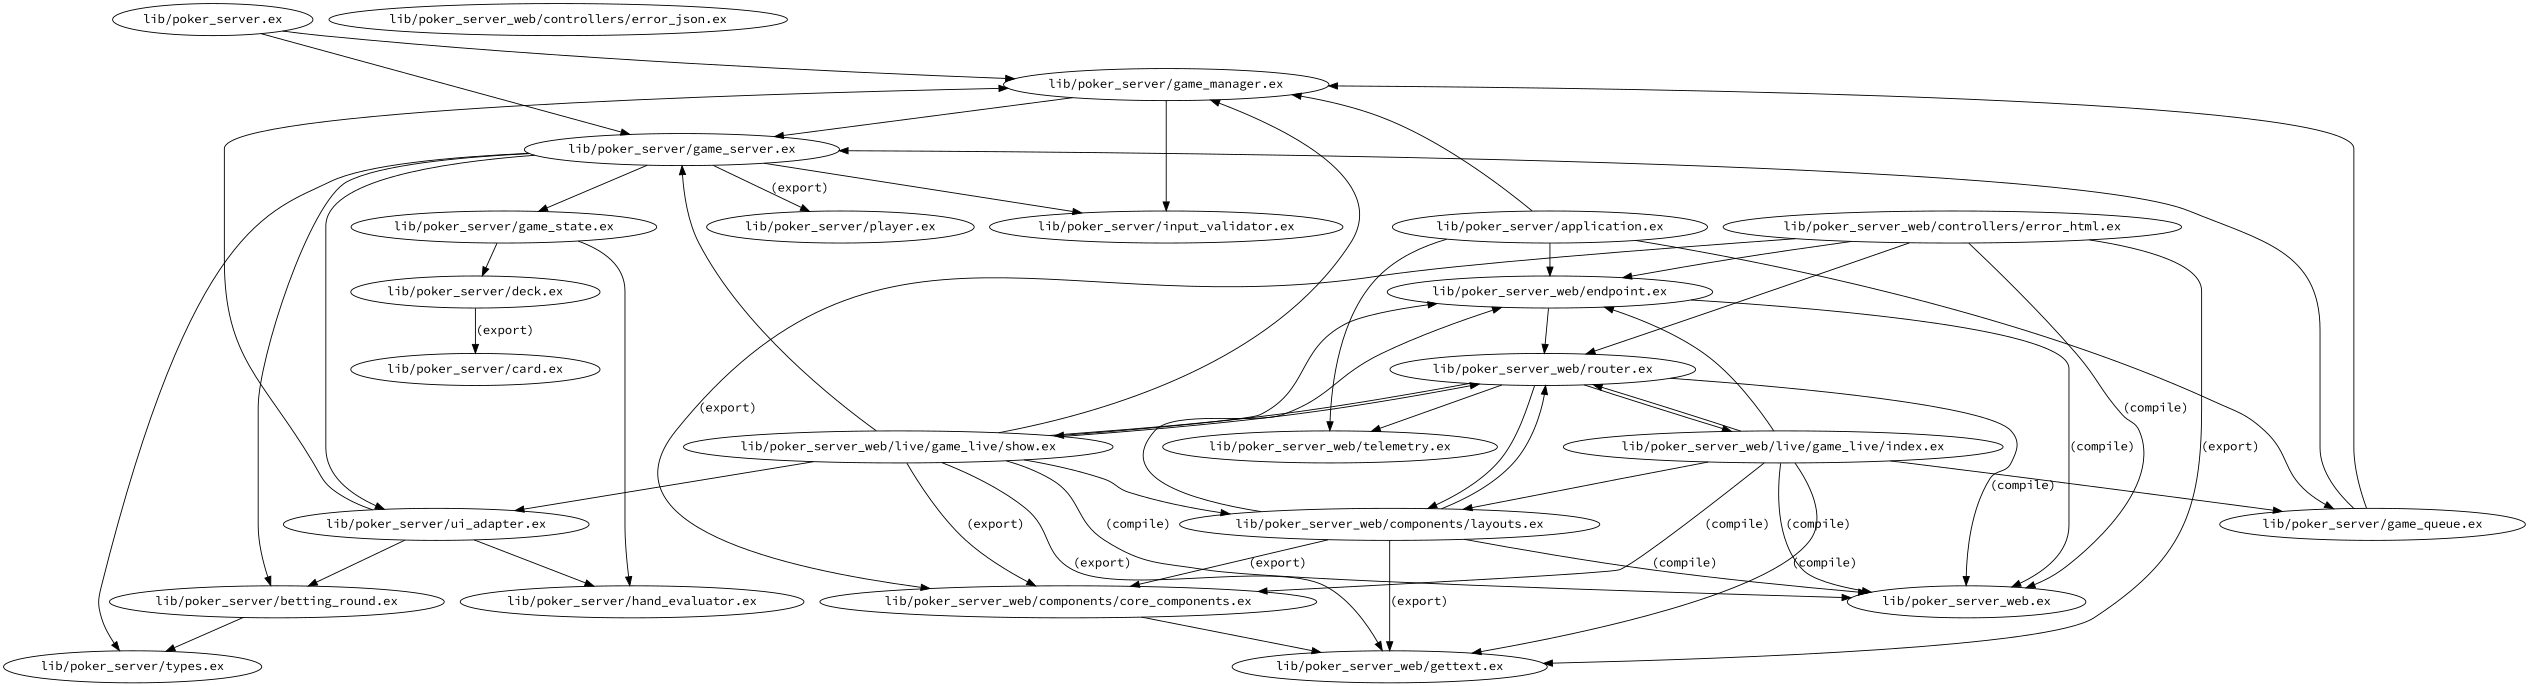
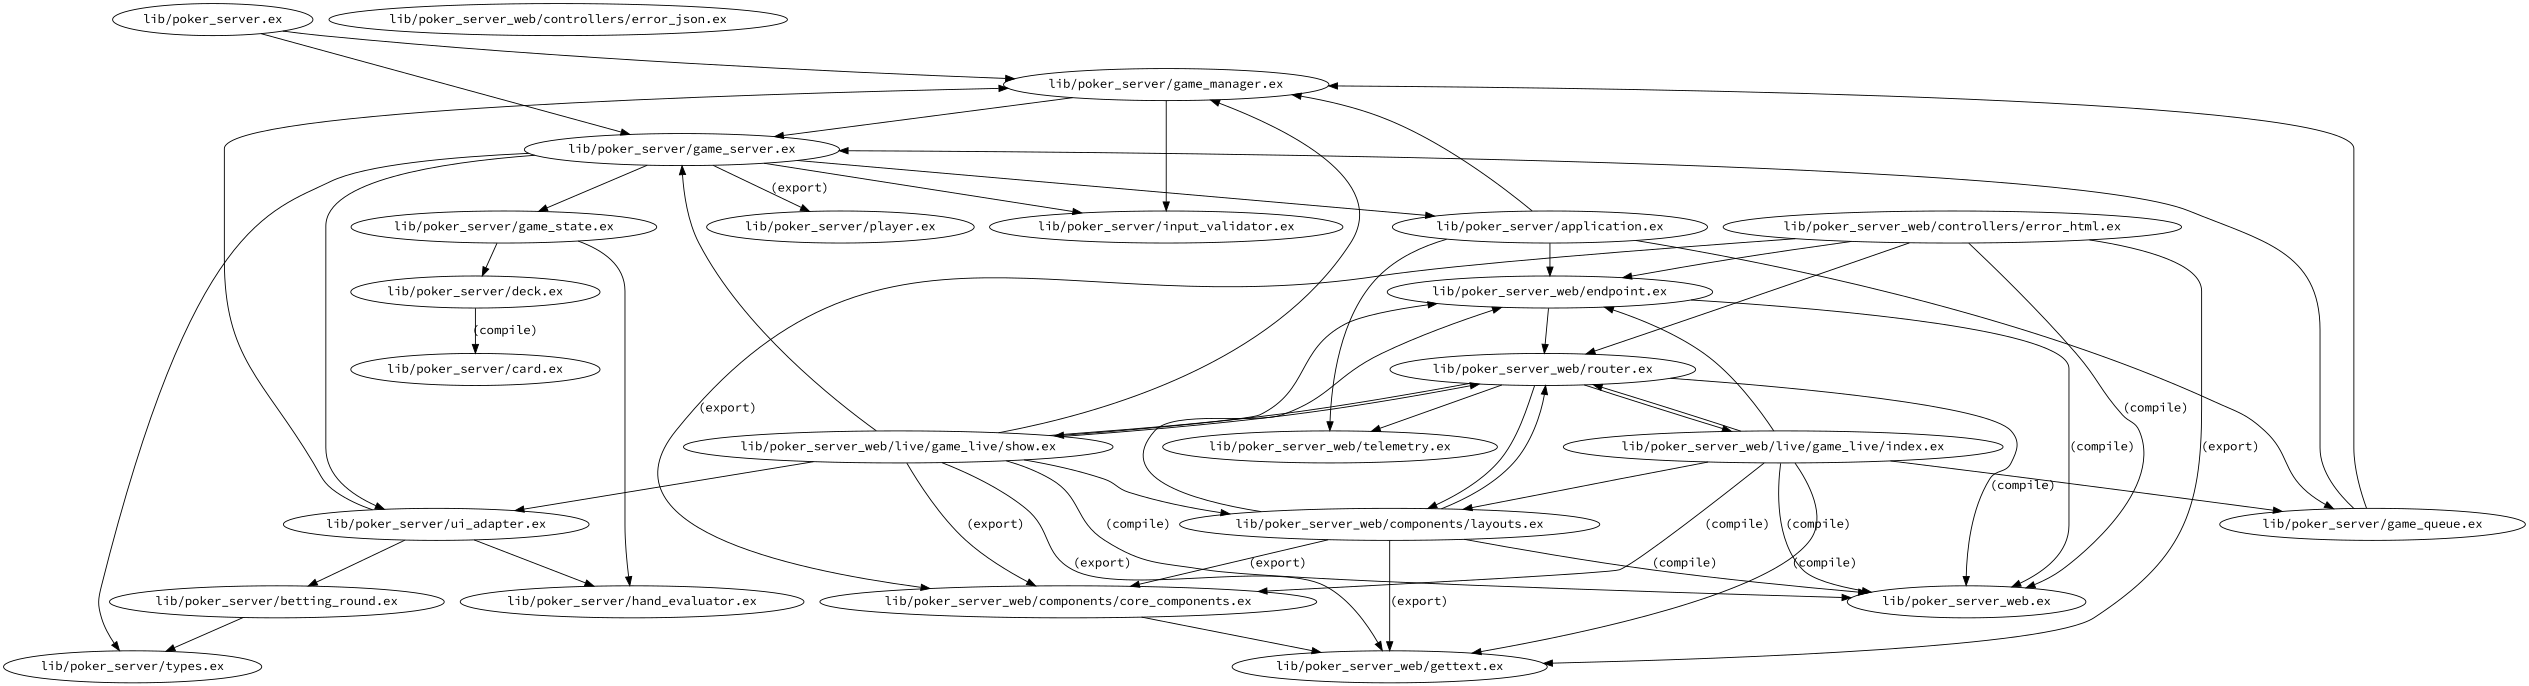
edge "lib/poker_server/game_server.ex" -> "lib/poker_server/betting_round.ex": now "lib/poker_server/game_server.ex" -> "lib/poker_server/application.ex"
edge "lib/poker_server/deck.ex" -> "lib/poker_server/card.ex": label "(export)" -> "(compile)"
